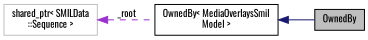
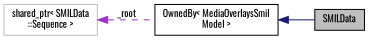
node "OwnedBy": label "OwnedBy" -> "SMILData"
